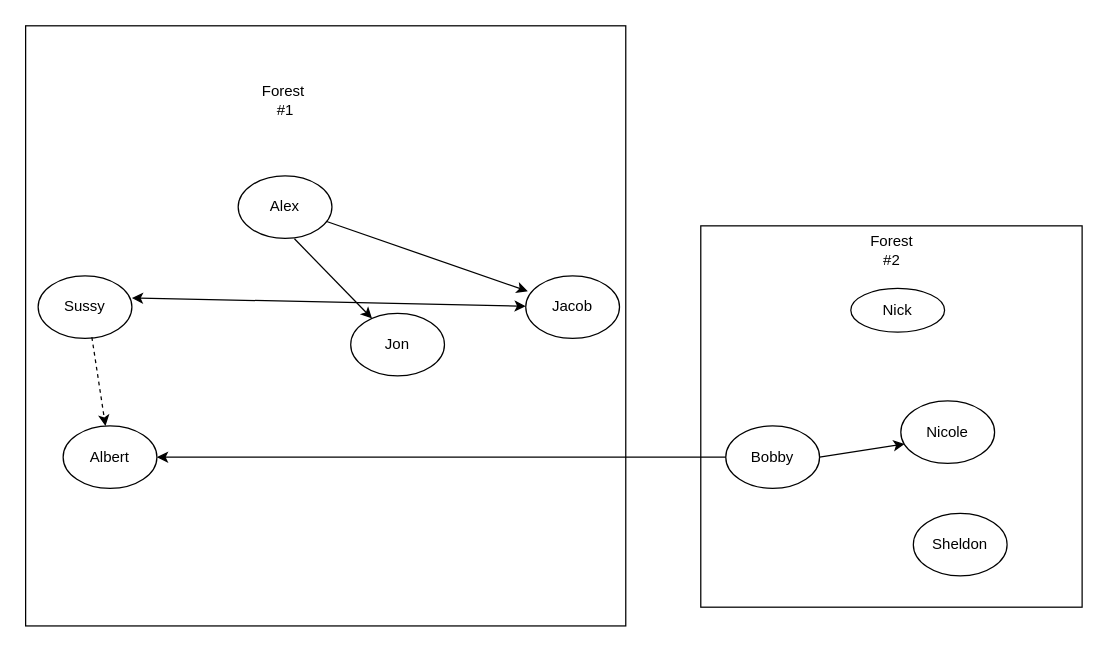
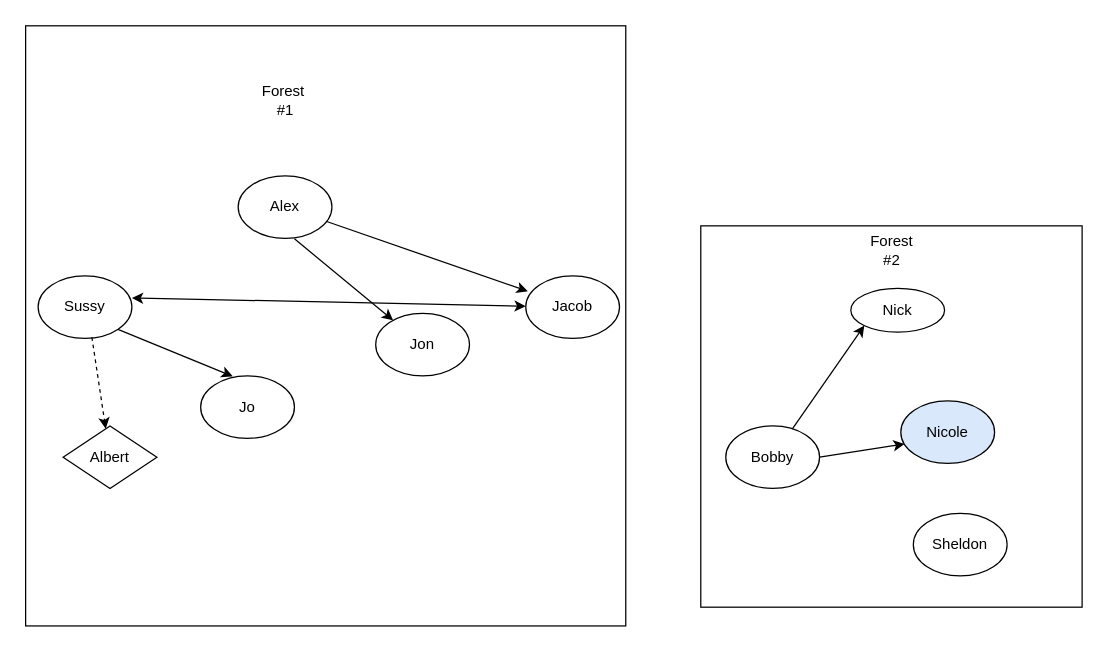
node "Jon": moved (398, 344) -> (423, 344)
edge "Sussy" -> "Jo": added
node "Jo": added
node "Nicole": fillcolor #ffffff -> #dae8fc
node "Albert": shape ellipse -> diamond
edge "Bobby" -> "Albert": now "Bobby" -> "Nick"
